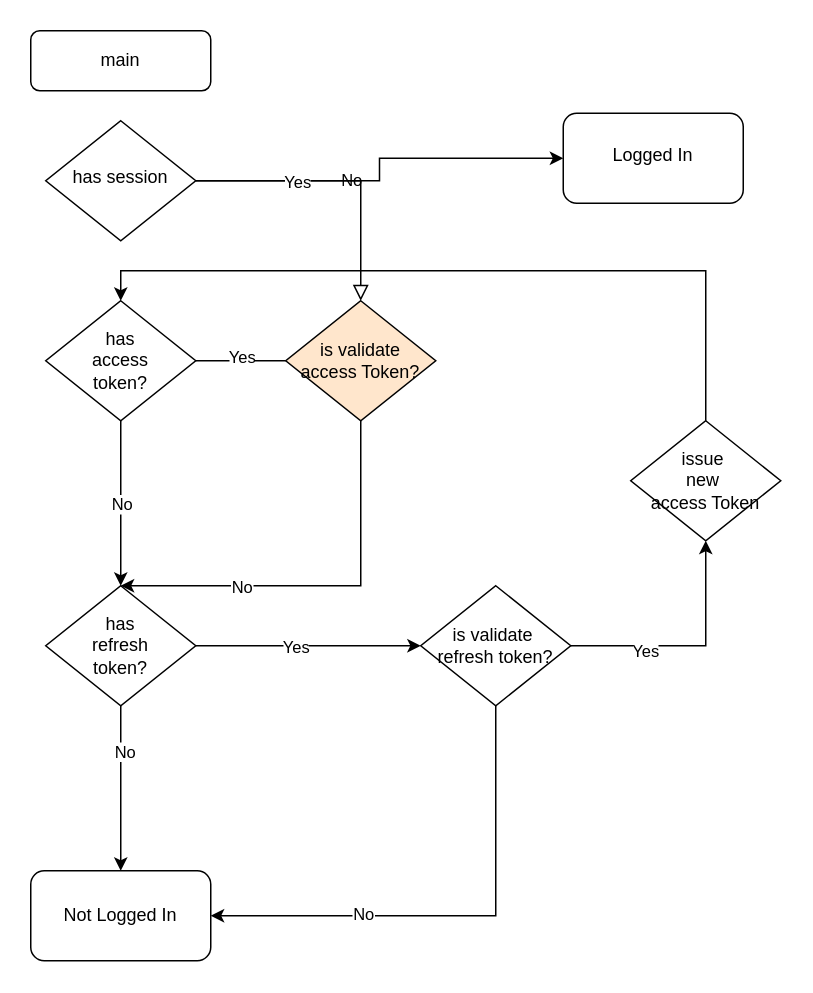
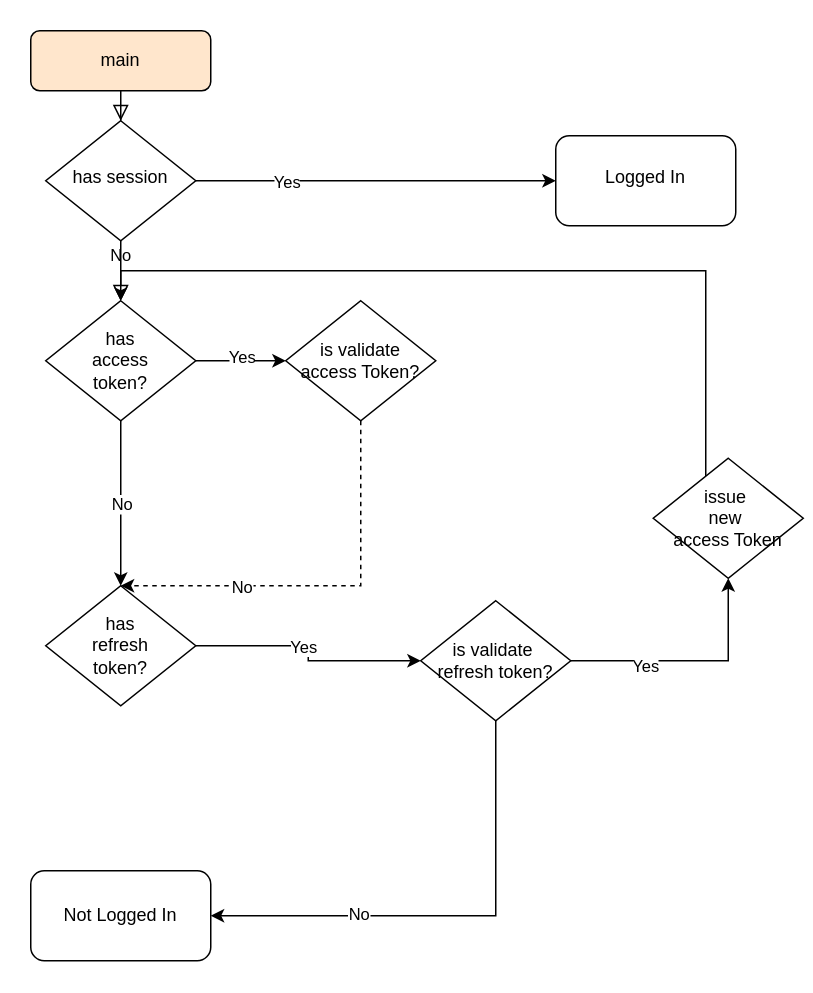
node "main": fillcolor #ffffff -> #ffe6cc
edge "main" -> "has session": added
node "Logged In": moved (653, 158) -> (646, 181)
edge "has session" -> "is validate access Token?": now "has session" -> "has access token?"
edge "has access token?" -- "is validate access Token?": arrowhead none -> classic
node "is validate access Token?": fillcolor #ffe6cc -> #ffffff
node "issue new access Token": moved (706, 481) -> (728, 518)
edge "is validate access Token?" -> "has refresh token?": style solid -> dashed
node "is validate refresh token?": moved (496, 646) -> (496, 661)
edge "has refresh token?" -> "Not Logged In": removed, label "No"
